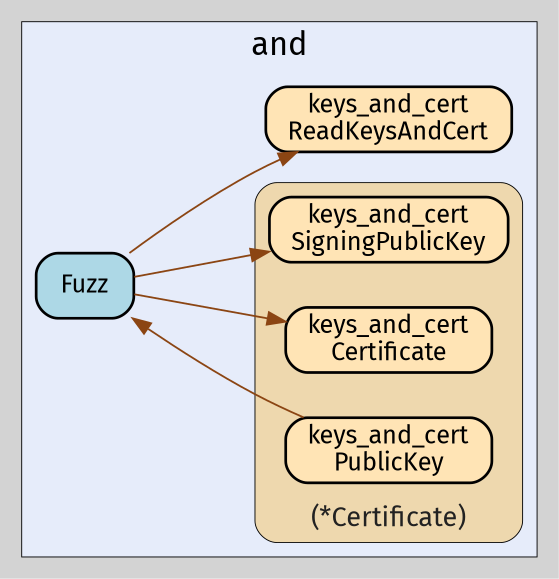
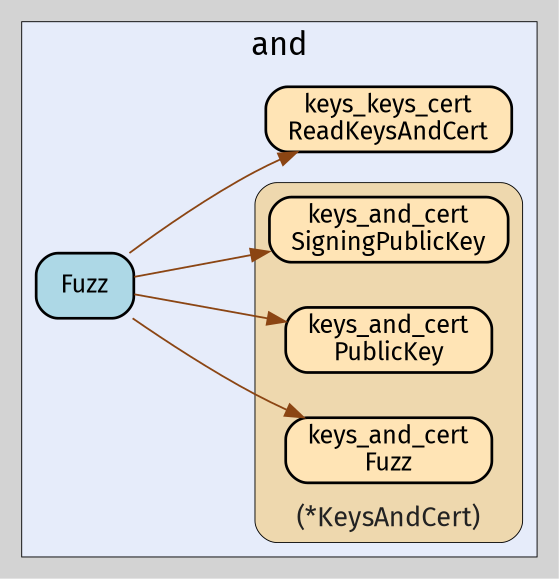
node "keys_and_cert ReadKeysAndCert": label "keys_and_cert ReadKeysAndCert" -> "keys_keys_cert ReadKeysAndCert"
node "keys_and_cert Certificate": label "keys_and_cert Certificate" -> "keys_and_cert Fuzz"
edge "keys_and_cert PublicKey" -> "Fuzz": reversed
cluster "(*Certificate)": label "(*Certificate)" -> "(*KeysAndCert)"
